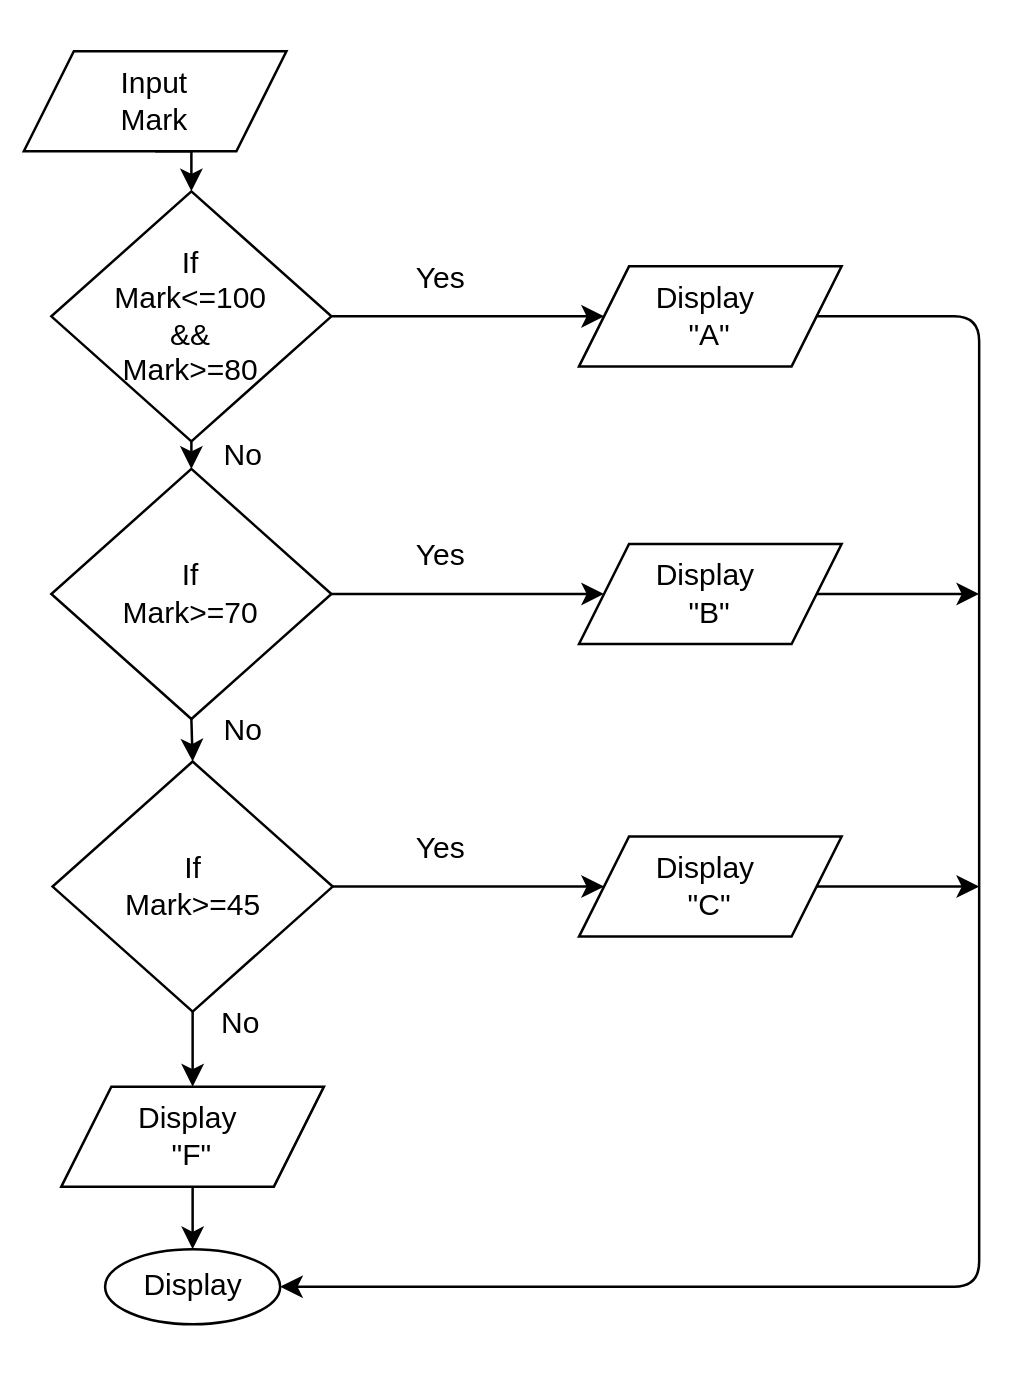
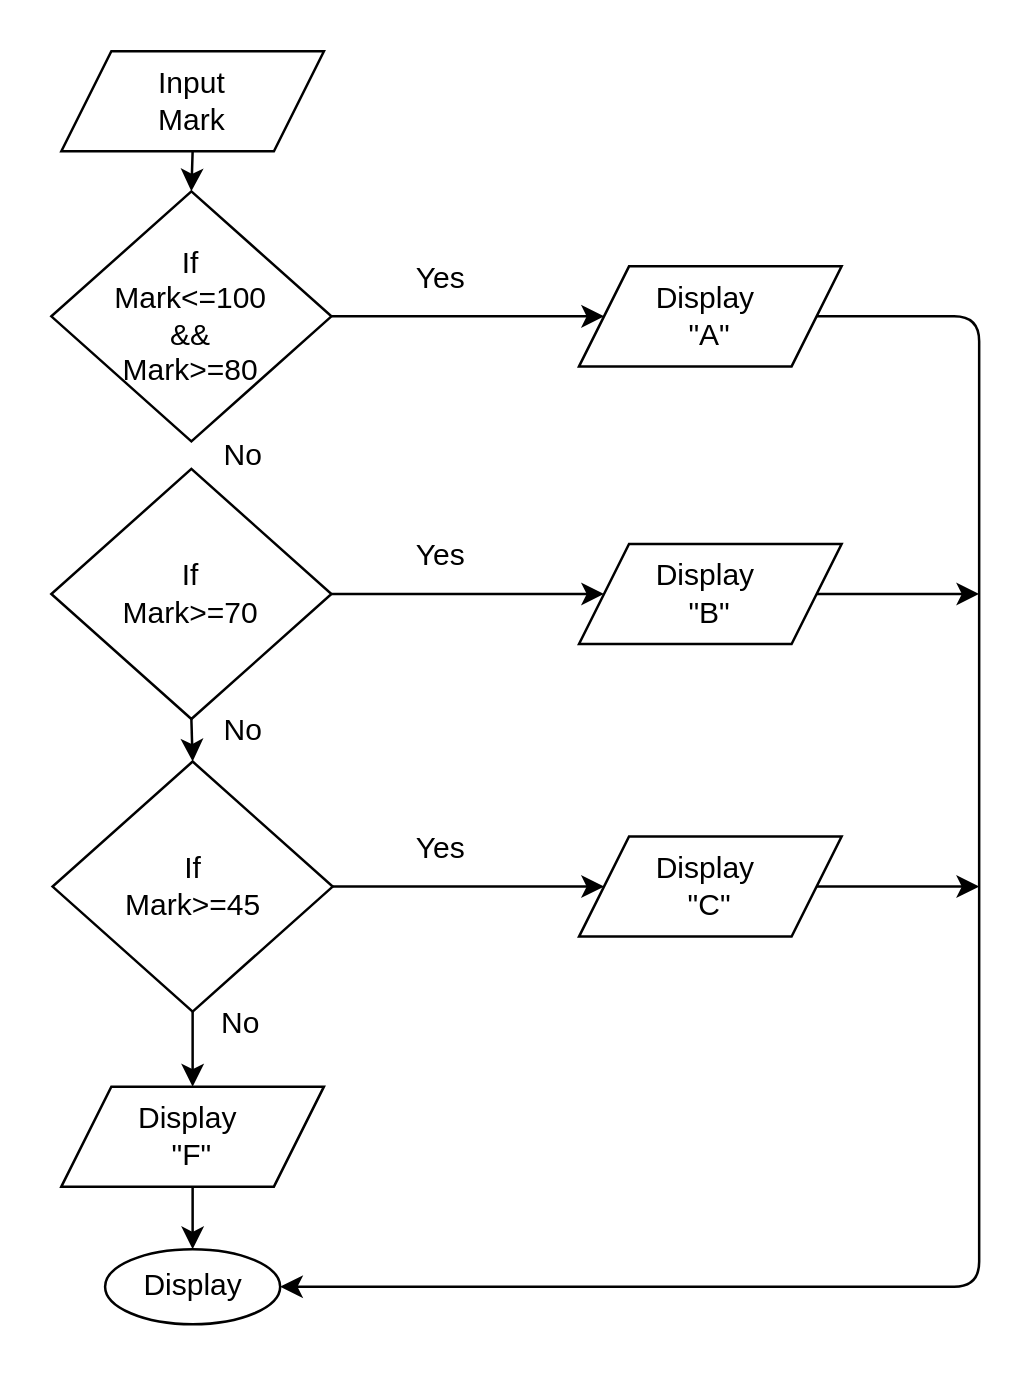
node "Input Mark": moved (155, 101) -> (193, 101)
edge "If Mark<=100 && Mark>=80" -> "If Mark>=70": removed
